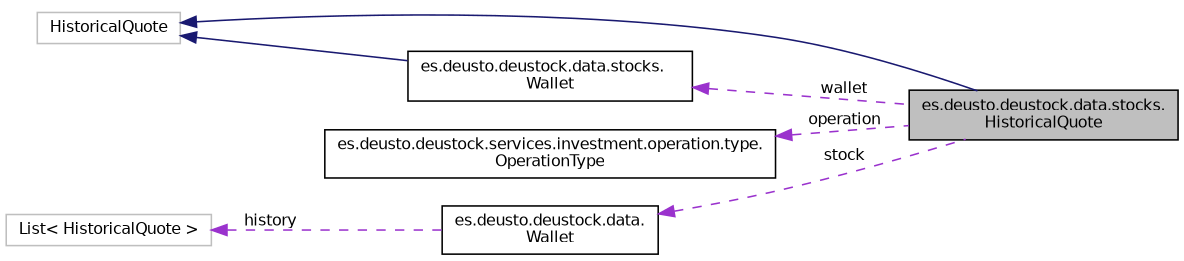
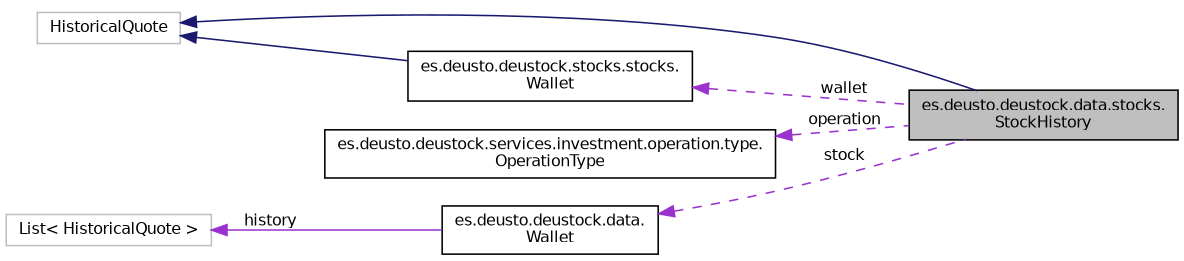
node "es.deusto.deustock.data.stocks. Wallet": label "es.deusto.deustock.data.stocks. Wallet" -> "es.deusto.deustock.stocks.stocks. Wallet"
node "es.deusto.deustock.data.stocks. HistoricalQuote": label "es.deusto.deustock.data.stocks. HistoricalQuote" -> "es.deusto.deustock.data.stocks. StockHistory"
edge "es.deusto.deustock.data. Wallet" -> "List< HistoricalQuote >": style dashed -> solid
